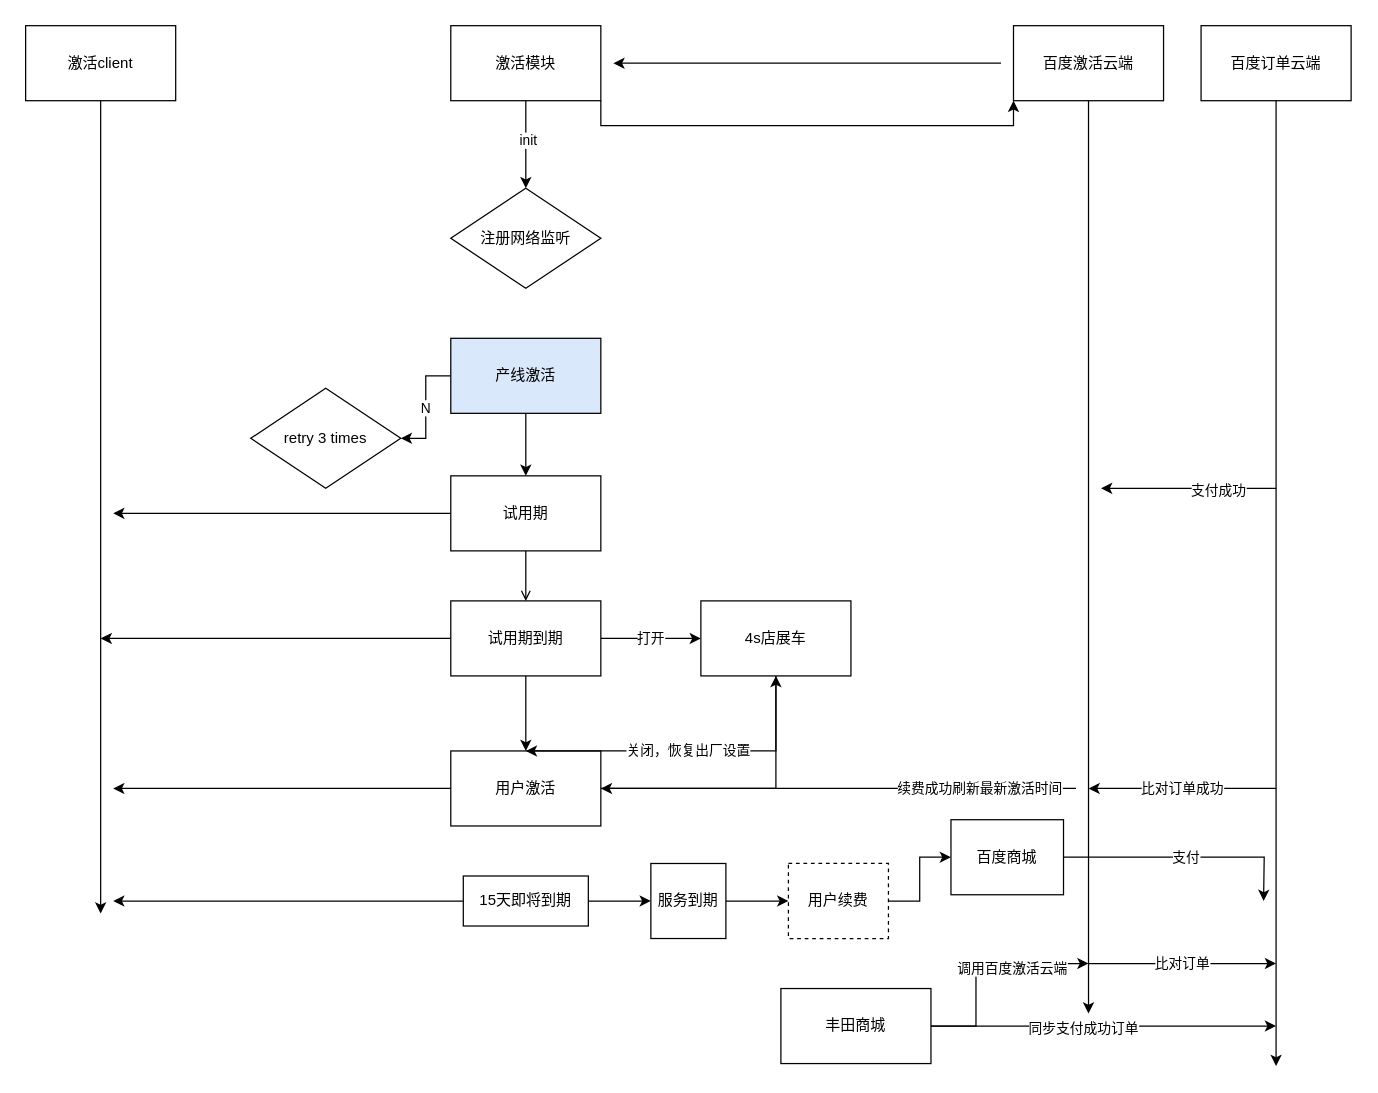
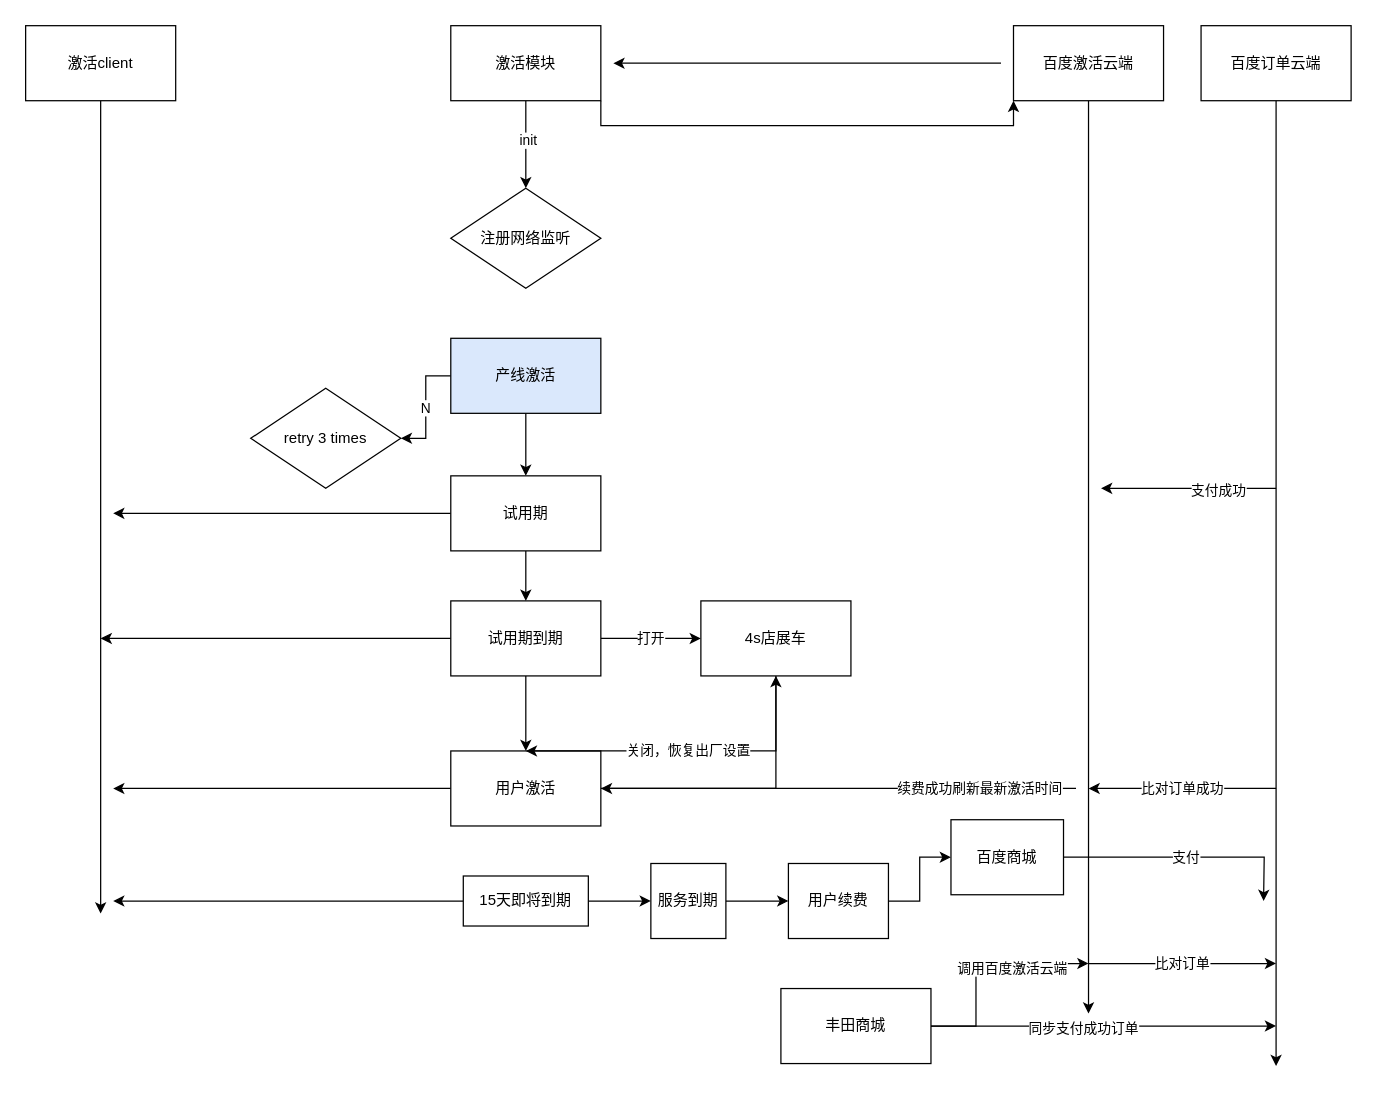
edge "试用期" -> "试用期到期": arrowhead open -> classic
node "用户续费": style dashed -> solid
